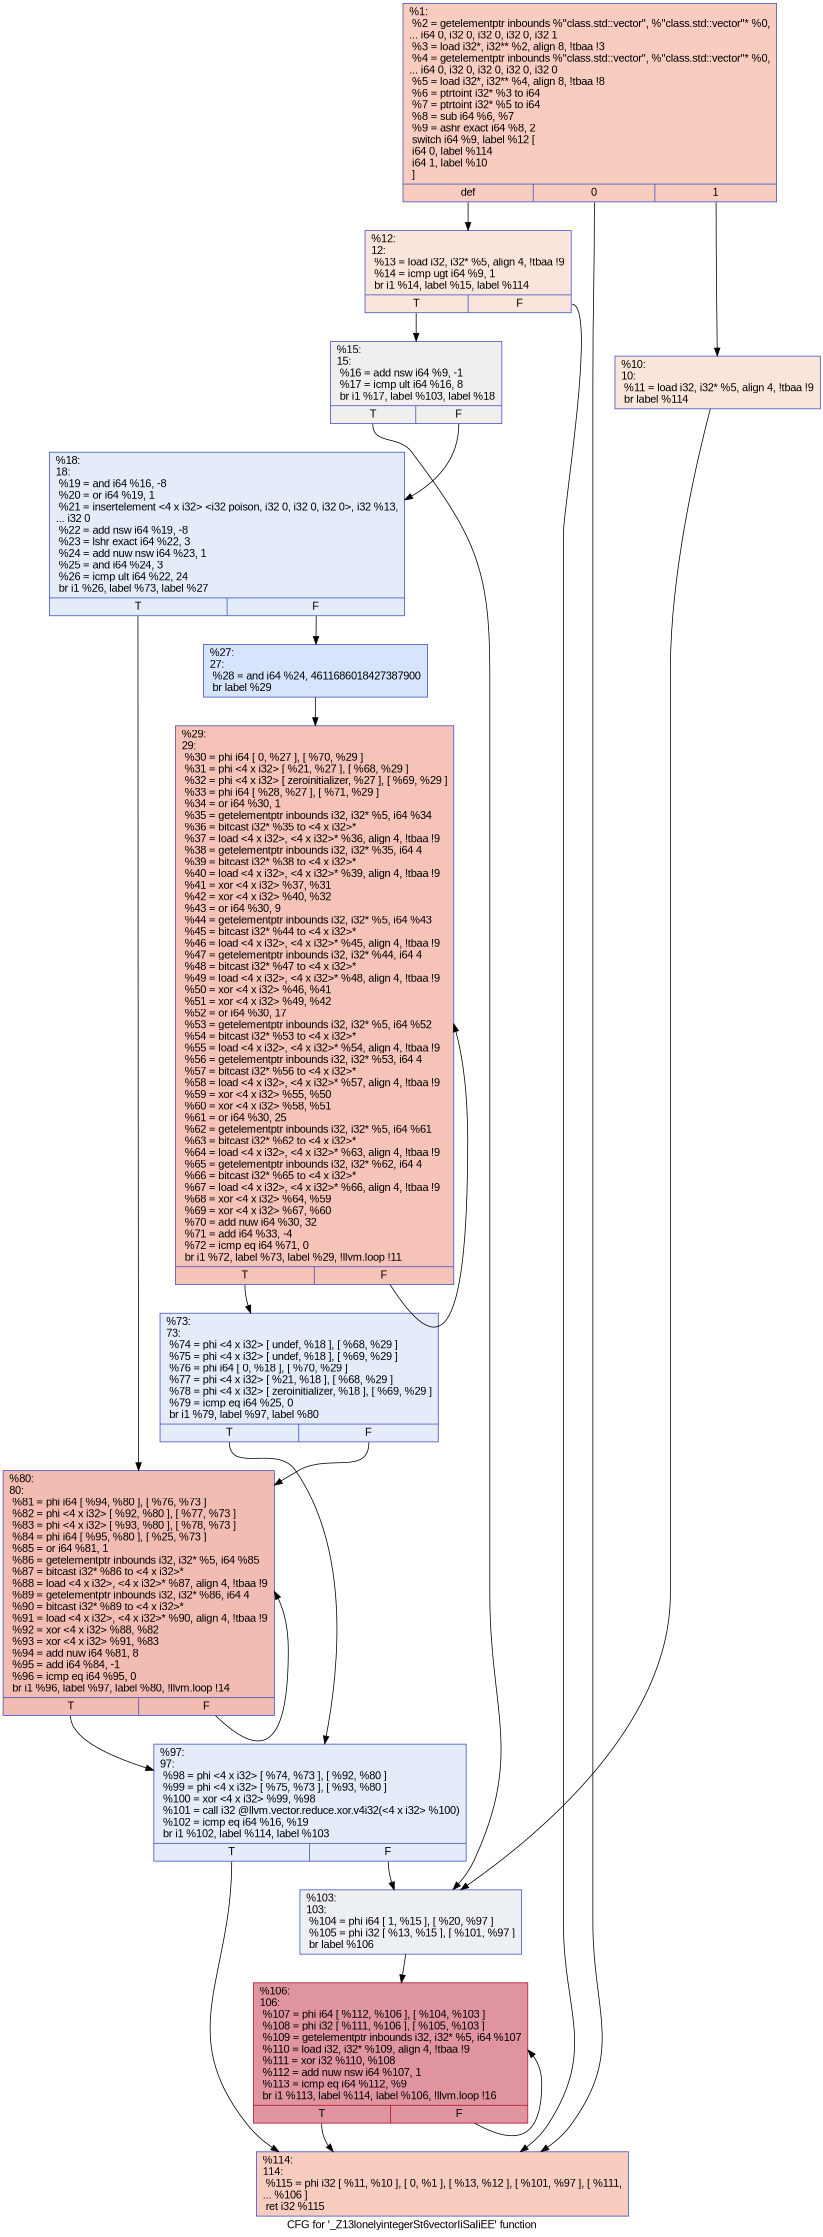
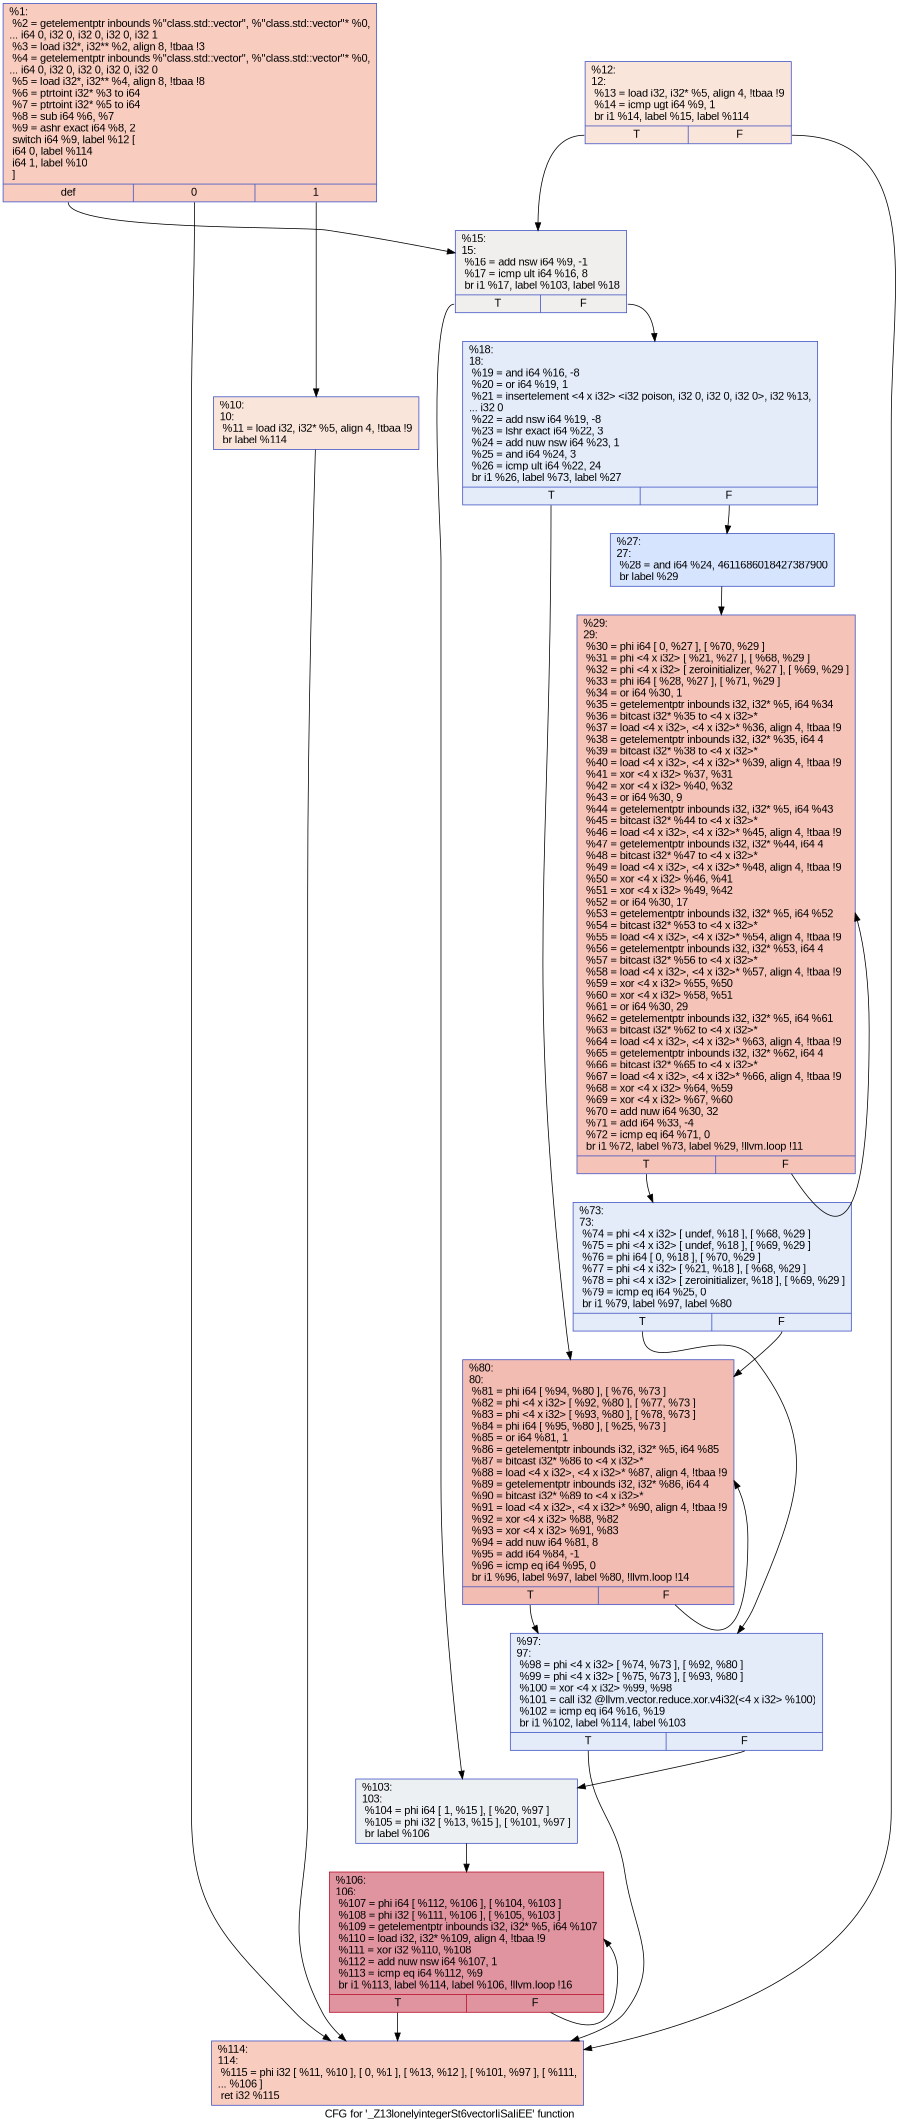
edge "%1:" -> "%12:": now "%1:" -> "%15:"
node "%29:": text "%61 = or i64 %30, 25" -> "%61 = or i64 %30, 29"
edge "%10:" -> "%103:": now "%10:" -> "%114:"
